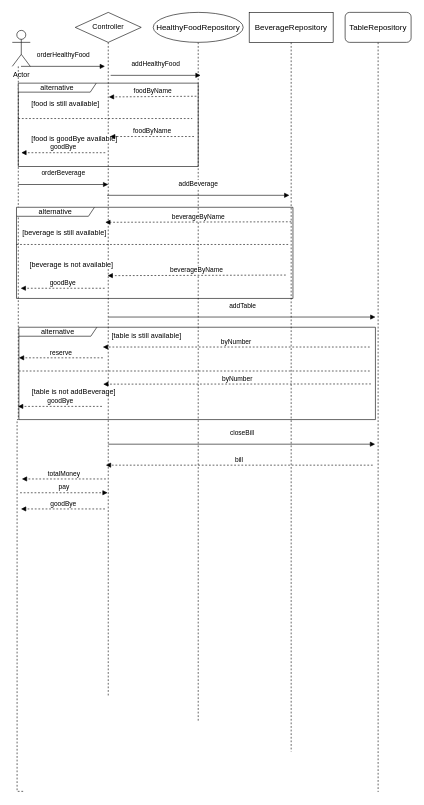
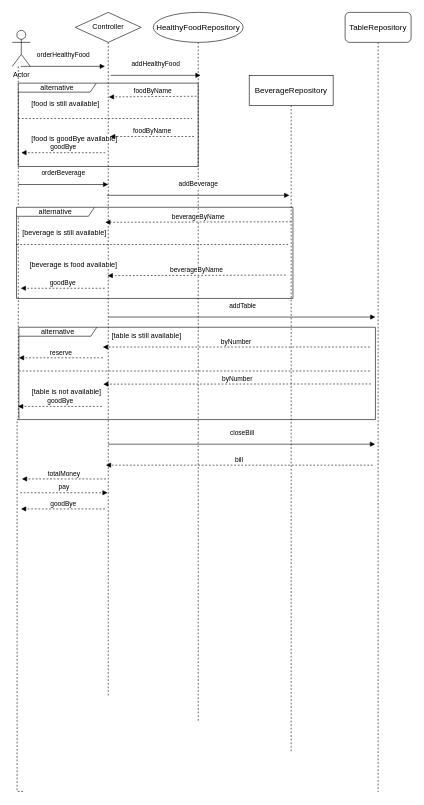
node "BeverageRepository": moved (291, 27) -> (291, 90)
node "[beverage is not available]": label "[beverage is not available]" -> "[beverage is food available]"
node "[table is not addBeverage]": label "[table is not addBeverage]" -> "[table is not available]"
